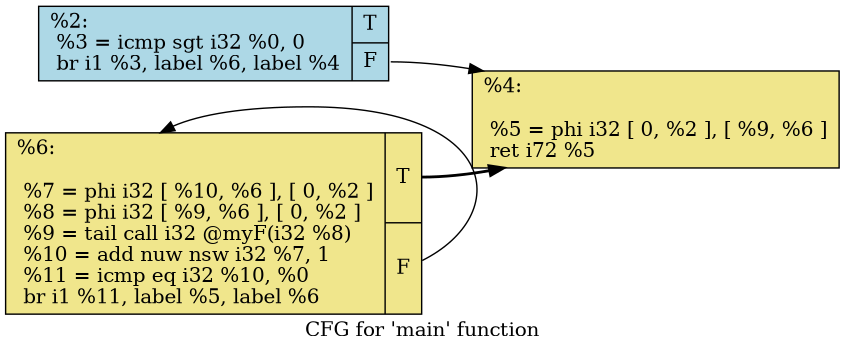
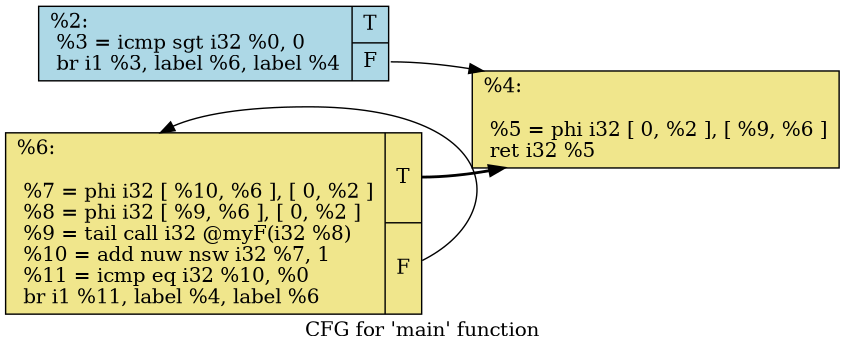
node "%4:": text "ret i72 %5" -> "ret i32 %5"
node "%6:": text "br i1 %11, label %5, label %6" -> "br i1 %11, label %4, label %6"
